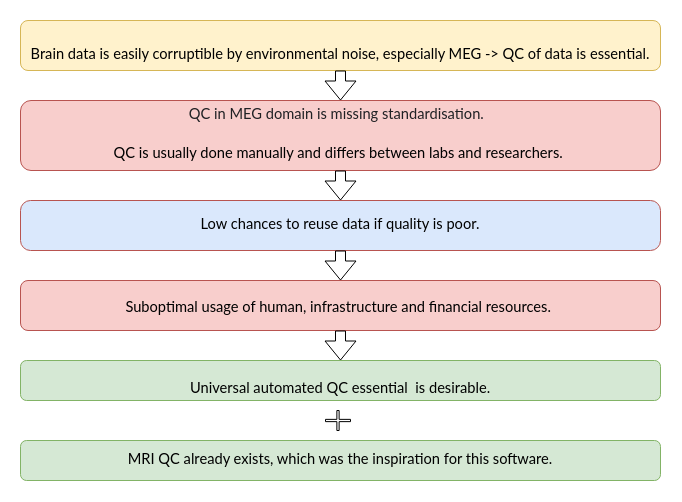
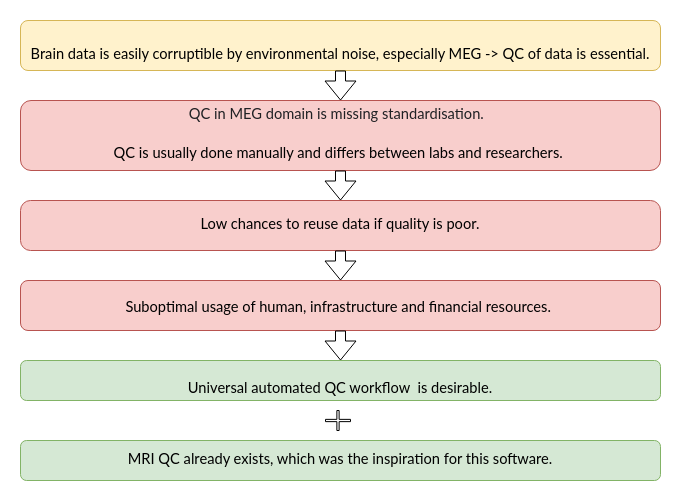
node "Low chances to reuse data if quality is poor.": fillcolor #dae8fc -> #f8cecc
node "Universal automated QC essential is desirable.": label "Universal automated QC essential is desirable." -> "Universal automated QC workflow is desirable."
